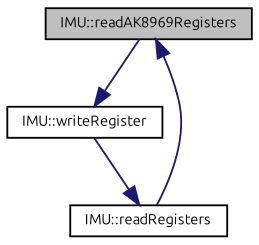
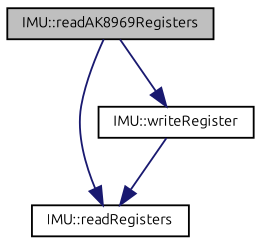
edge "IMU::readRegisters" -> "IMU::readAK8969Registers": reversed
